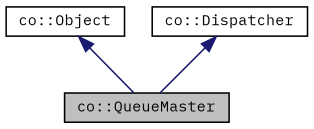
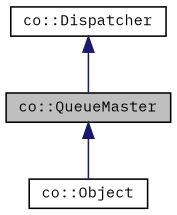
edge "co::QueueMaster" -> "co::Object": reversed
